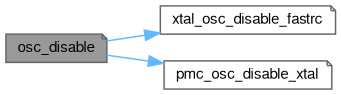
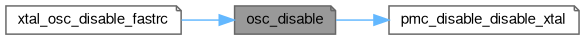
edge "osc_disable" -> "xtal_osc_disable_fastrc": reversed
node "pmc_osc_disable_xtal": label "pmc_osc_disable_xtal" -> "pmc_disable_disable_xtal"
